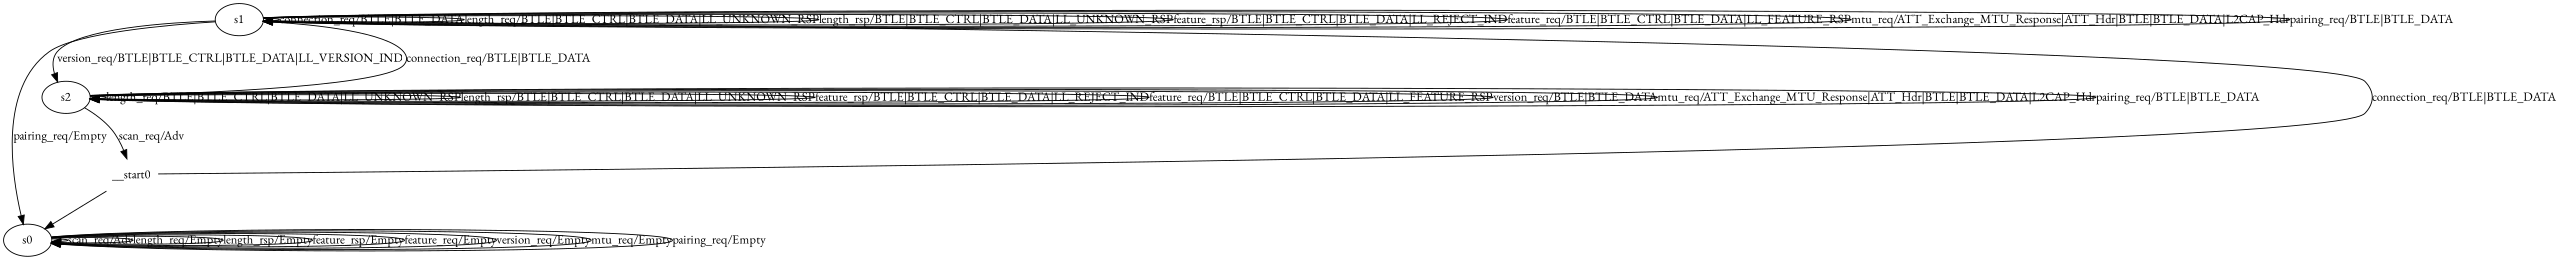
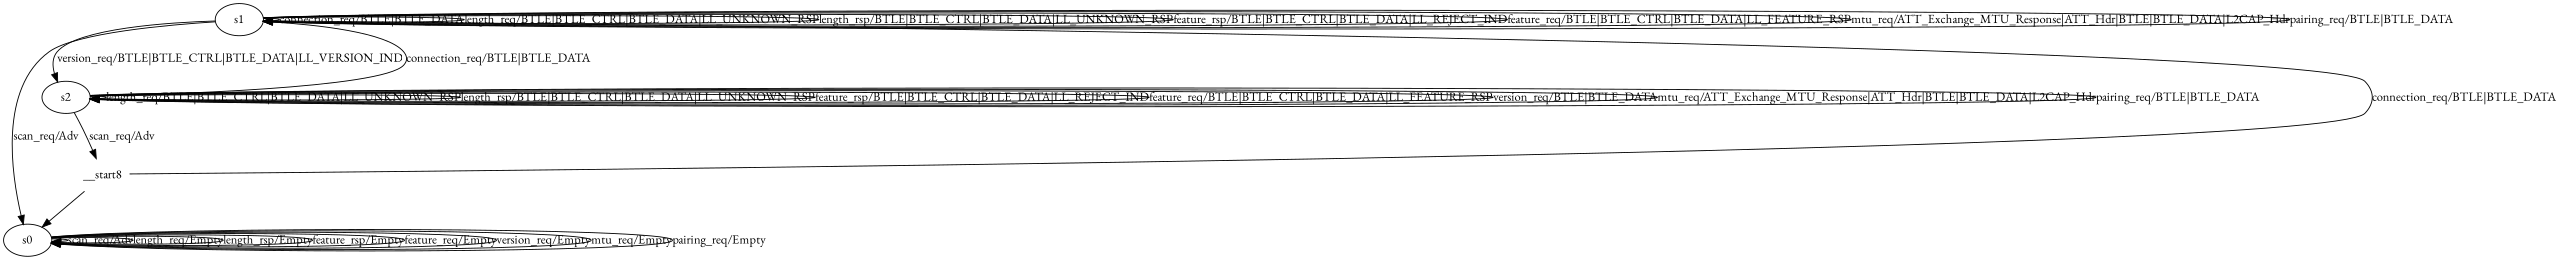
edge "s1" -> "s0": label "pairing_req/Empty" -> "scan_req/Adv"
node "__start0": label "__start0" -> "__start8"
